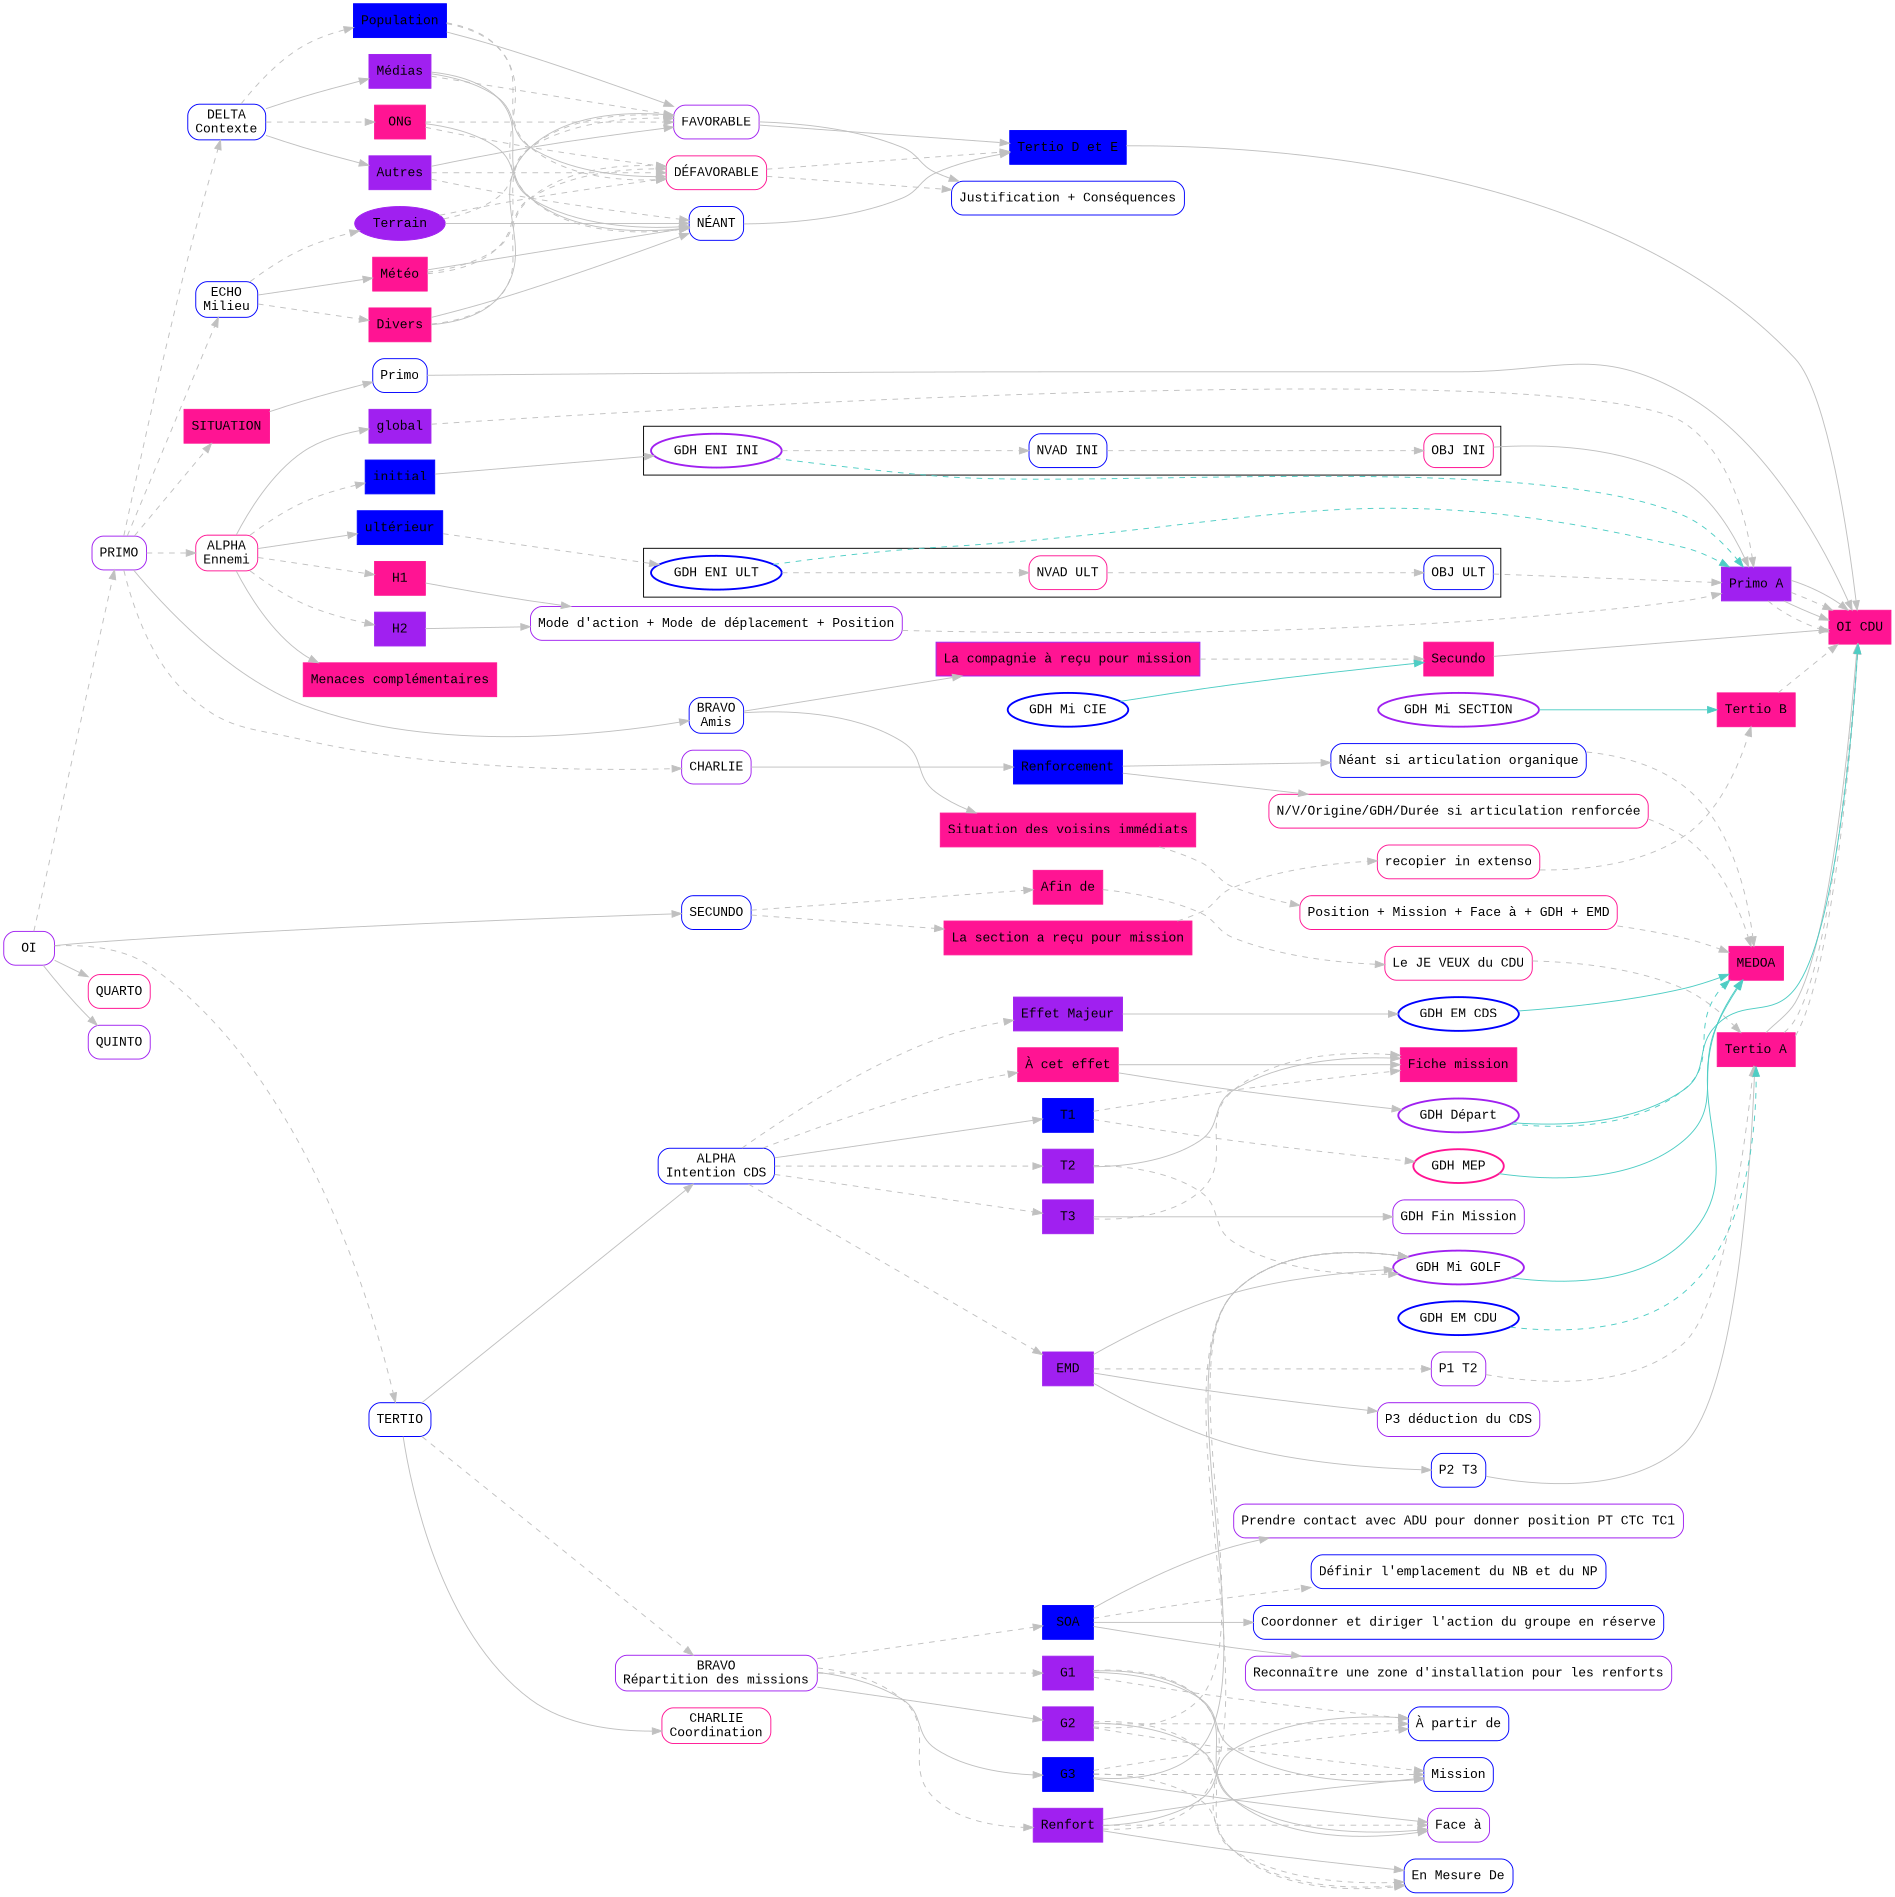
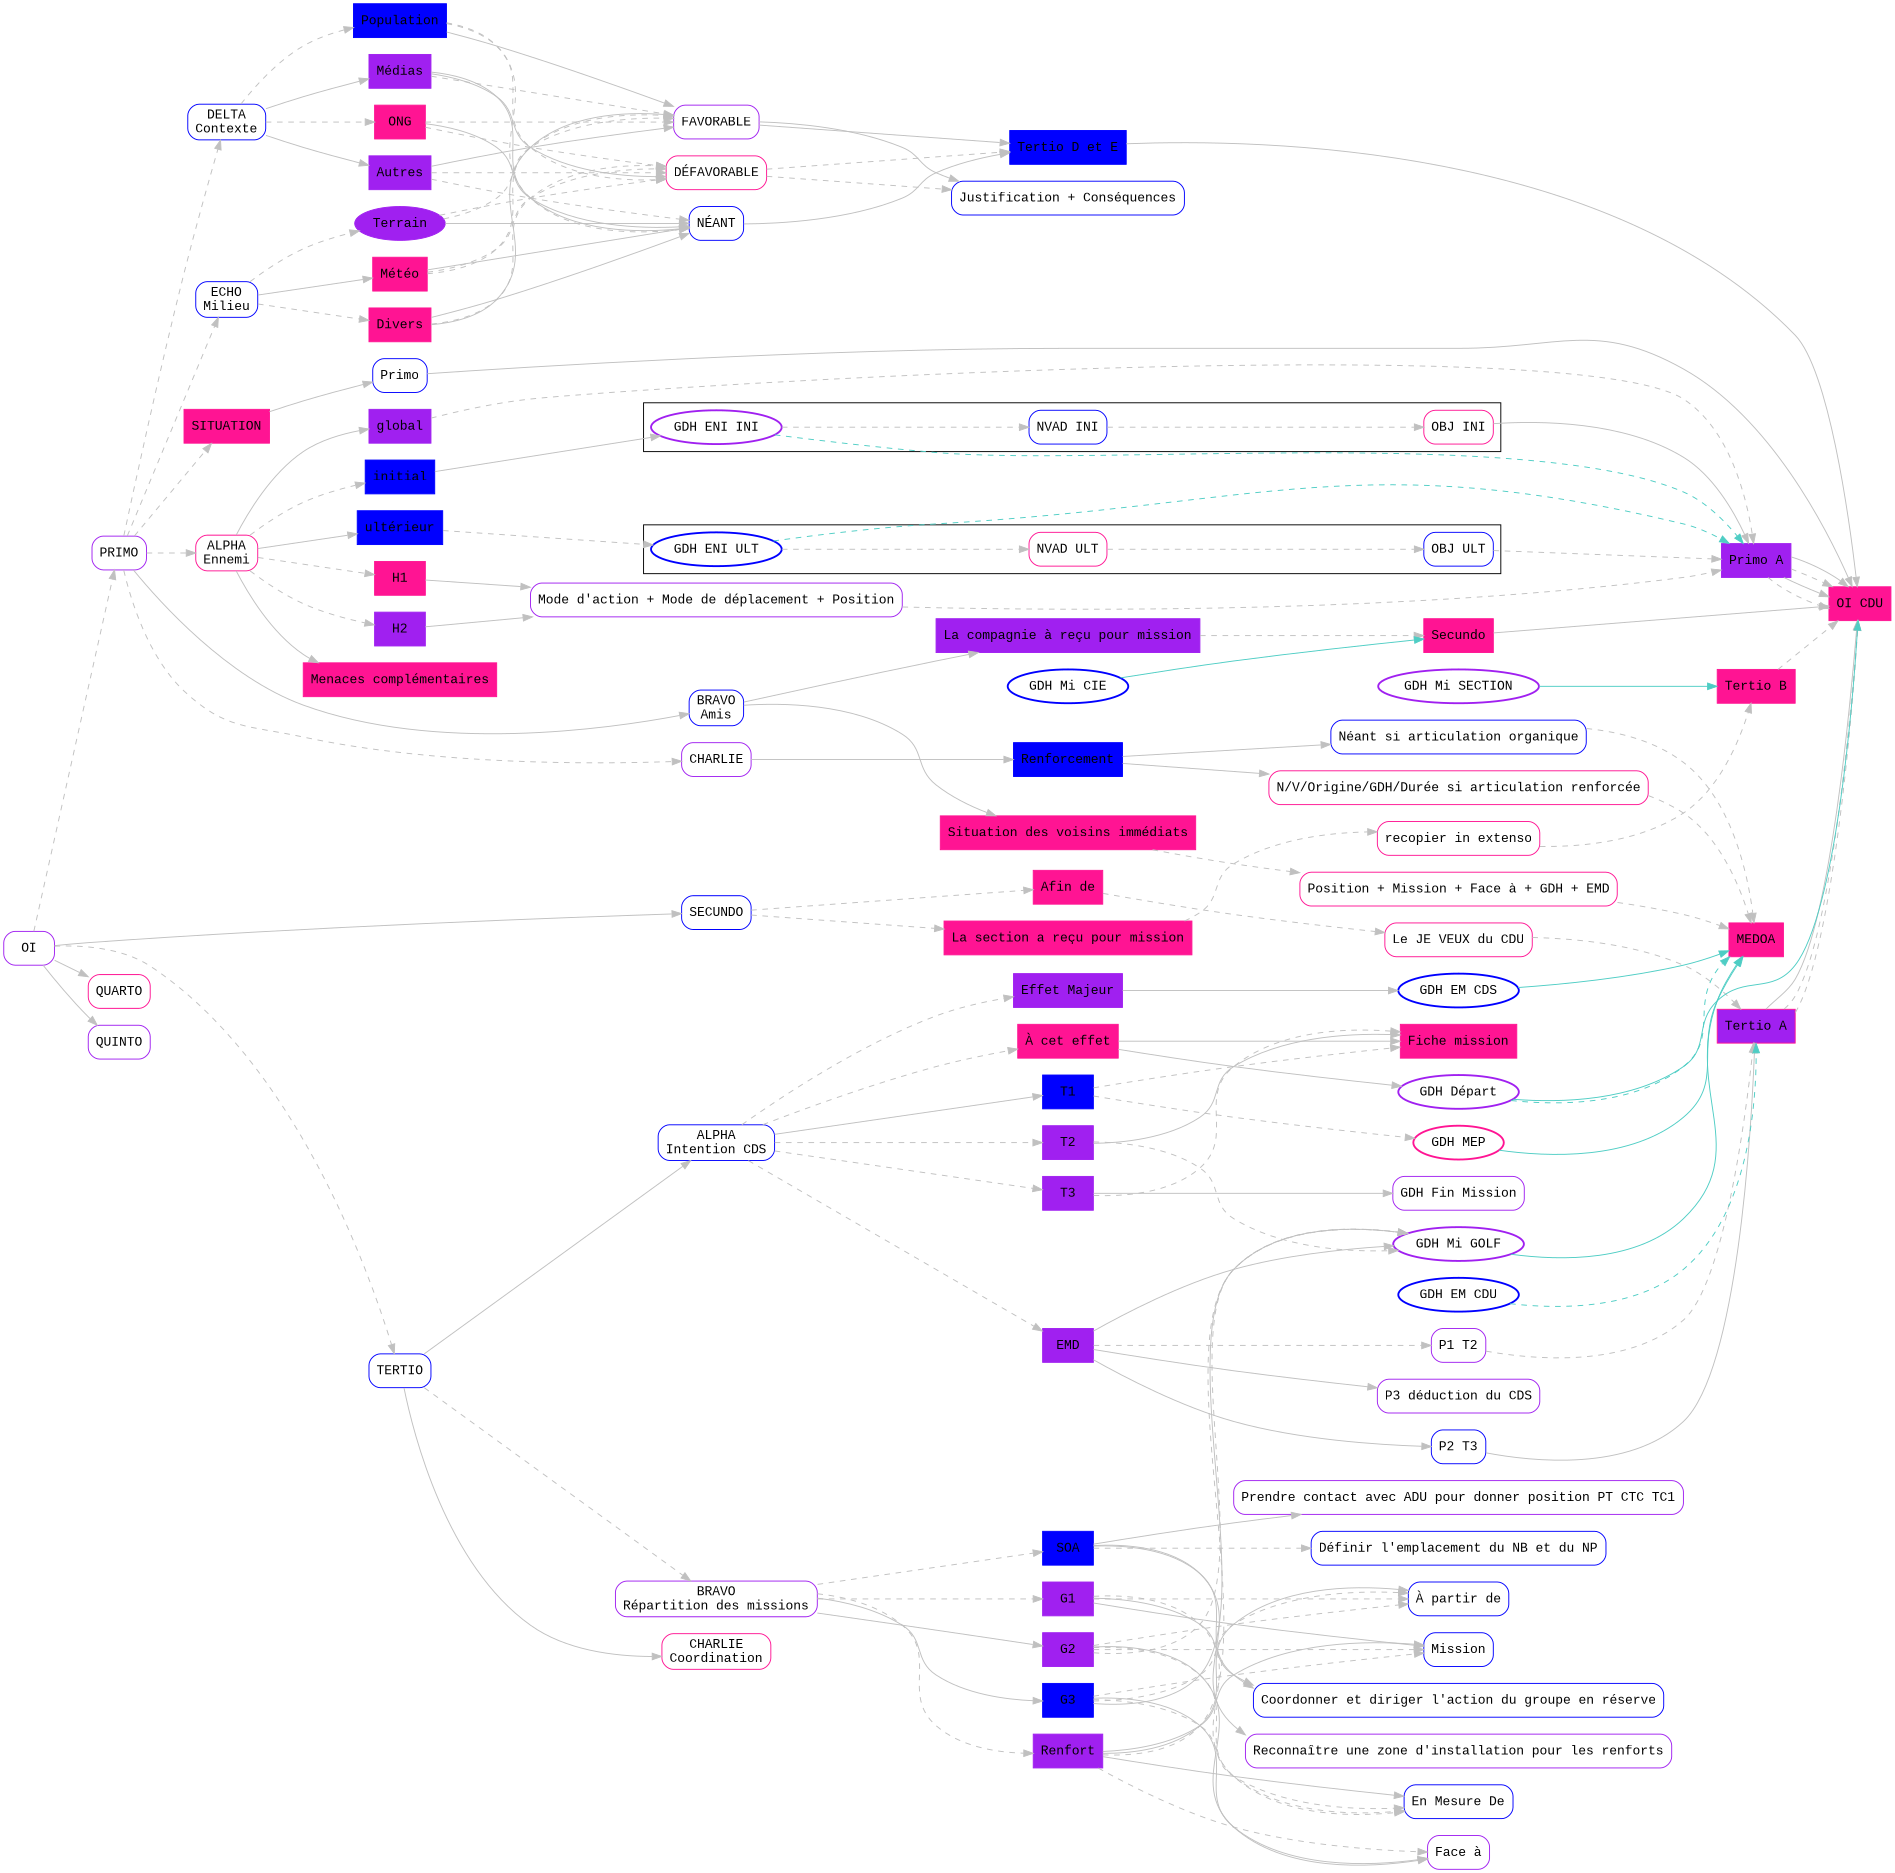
node "La compagnie à reçu pour mission": fillcolor deeppink -> purple
node "Tertio A": fillcolor deeppink -> purple
edge "G1" -> "Face à": now "G1" -> "Coordonner et diriger l'action du groupe en réserve"
